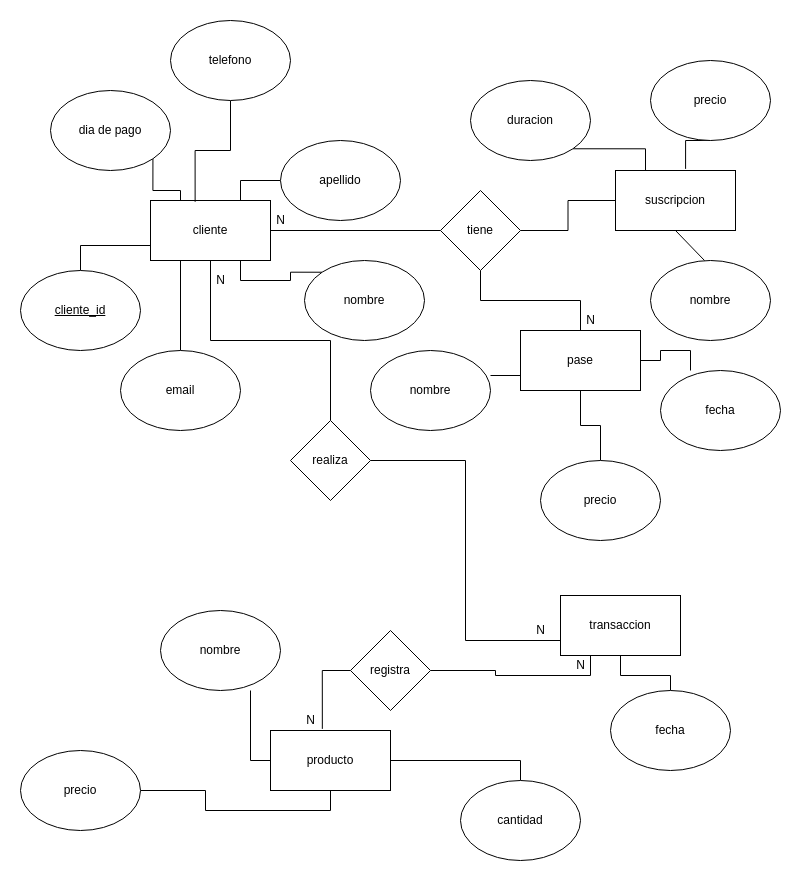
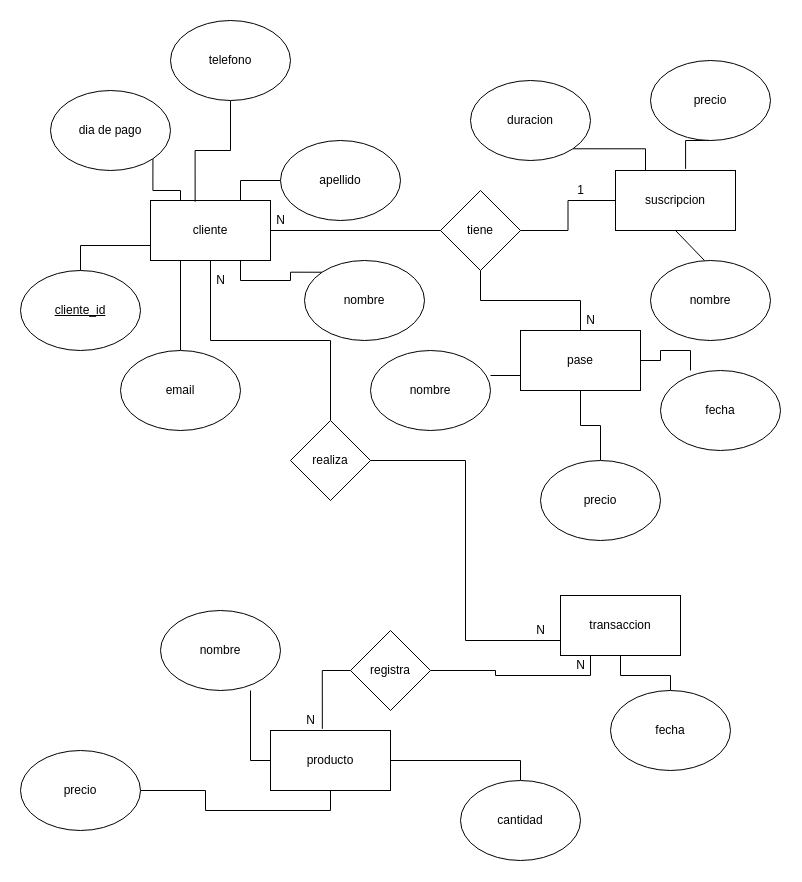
node "1": added
